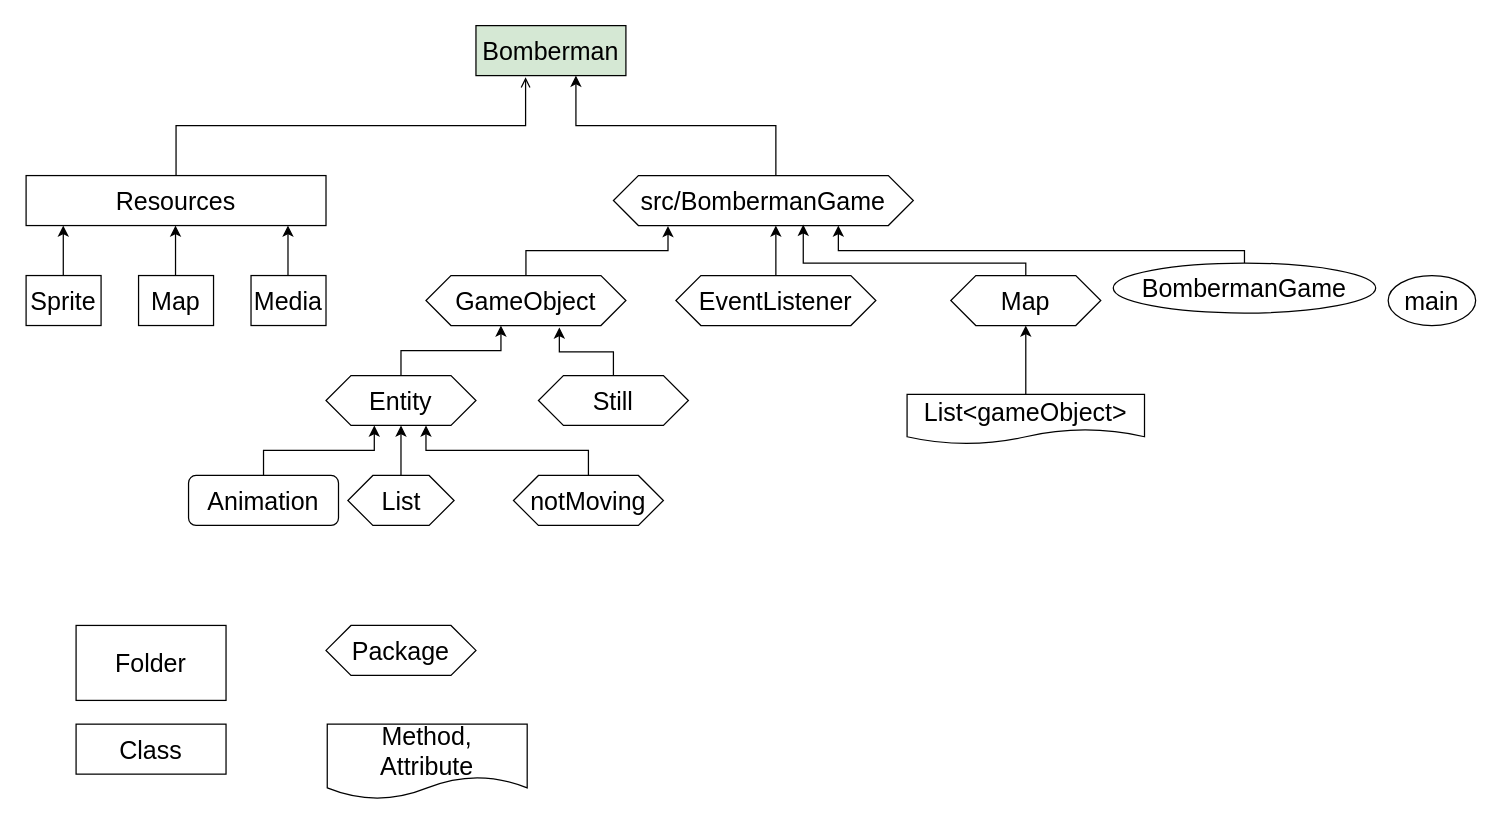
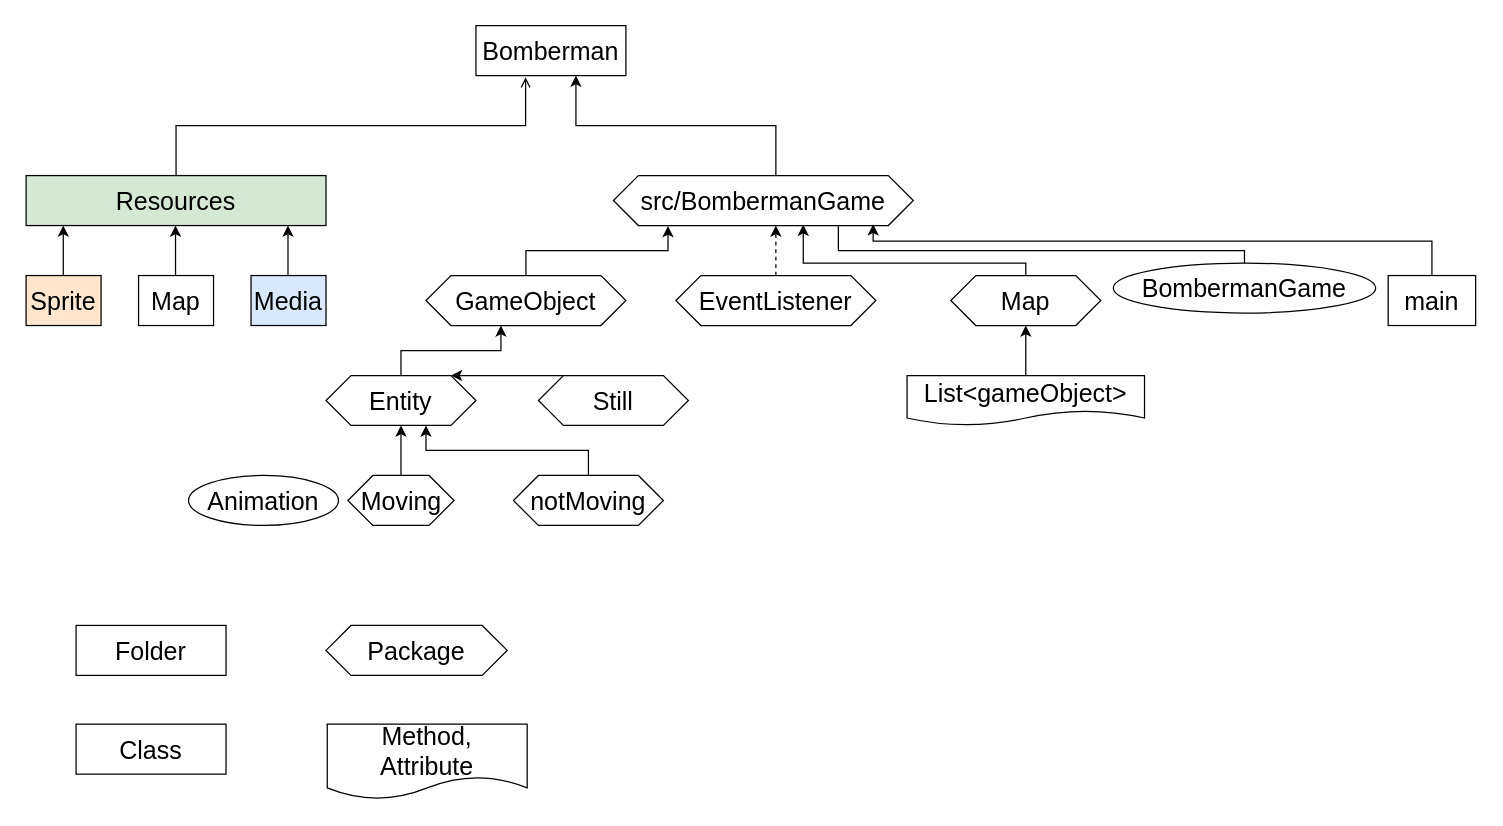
node "Bomberman": fillcolor #d5e8d4 -> #ffffff
node "Resources": fillcolor #ffffff -> #d5e8d4
edge "BombermanGame" -> "src/BombermanGame": arrowhead classic -> none
edge "main" -> "src/BombermanGame": added
edge "EventListener" -> "src/BombermanGame": style solid -> dashed
node "Sprite": fillcolor #ffffff -> #ffe6cc
node "Media": fillcolor #ffffff -> #dae8fc
node "main": shape ellipse -> rectangle
edge "Still" -> "GameObject": now "Still" -> "Entity"
node "List<gameObject>": moved (1026, 419) -> (1026, 401)
edge "Animation" -> "Entity": removed
node "Animation": shape rounded rectangle -> ellipse
node "List": label "List" -> "Moving"
node "Package": size 150x50 -> 181x50
node "Folder": size 150x75 -> 150x50
